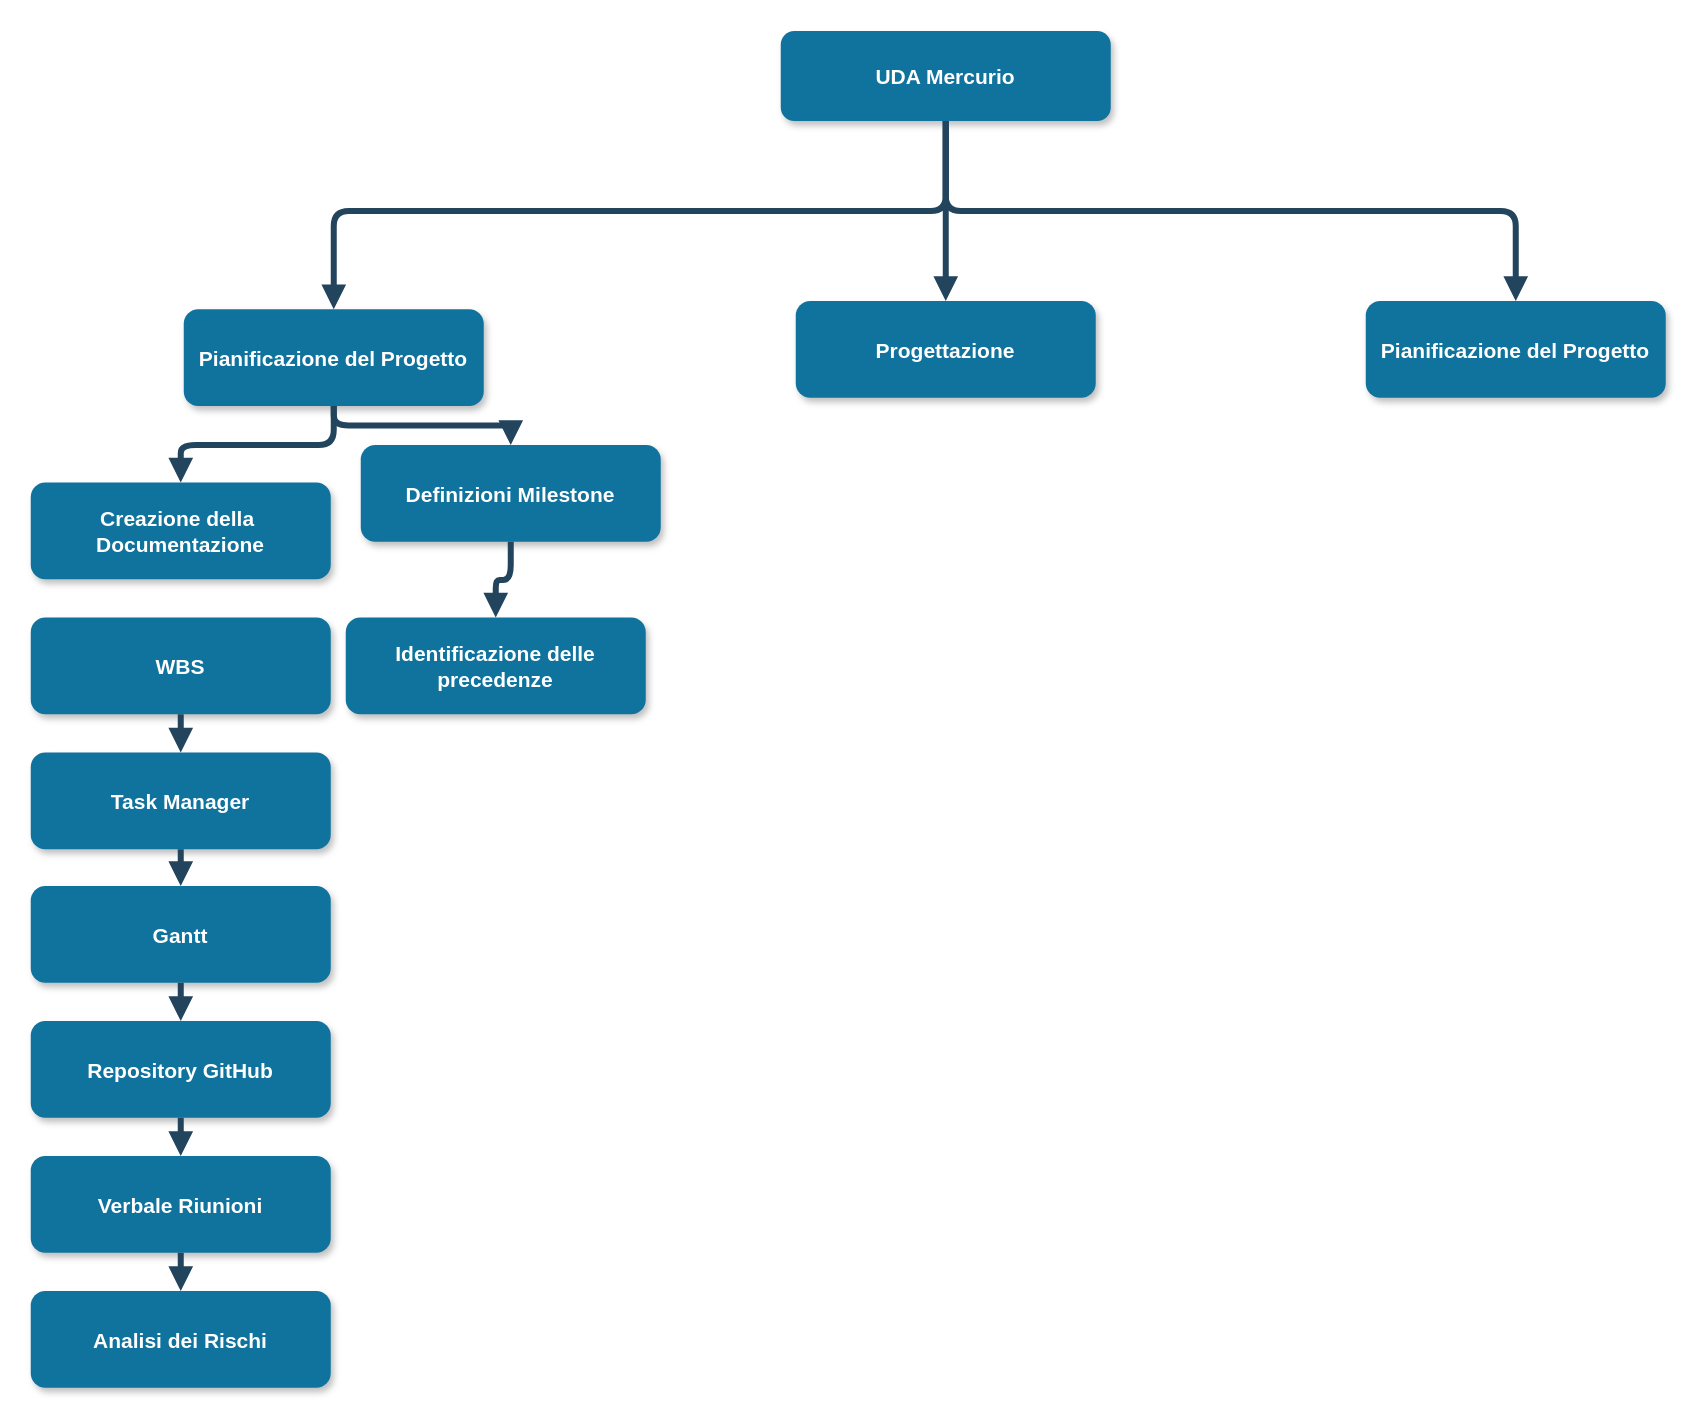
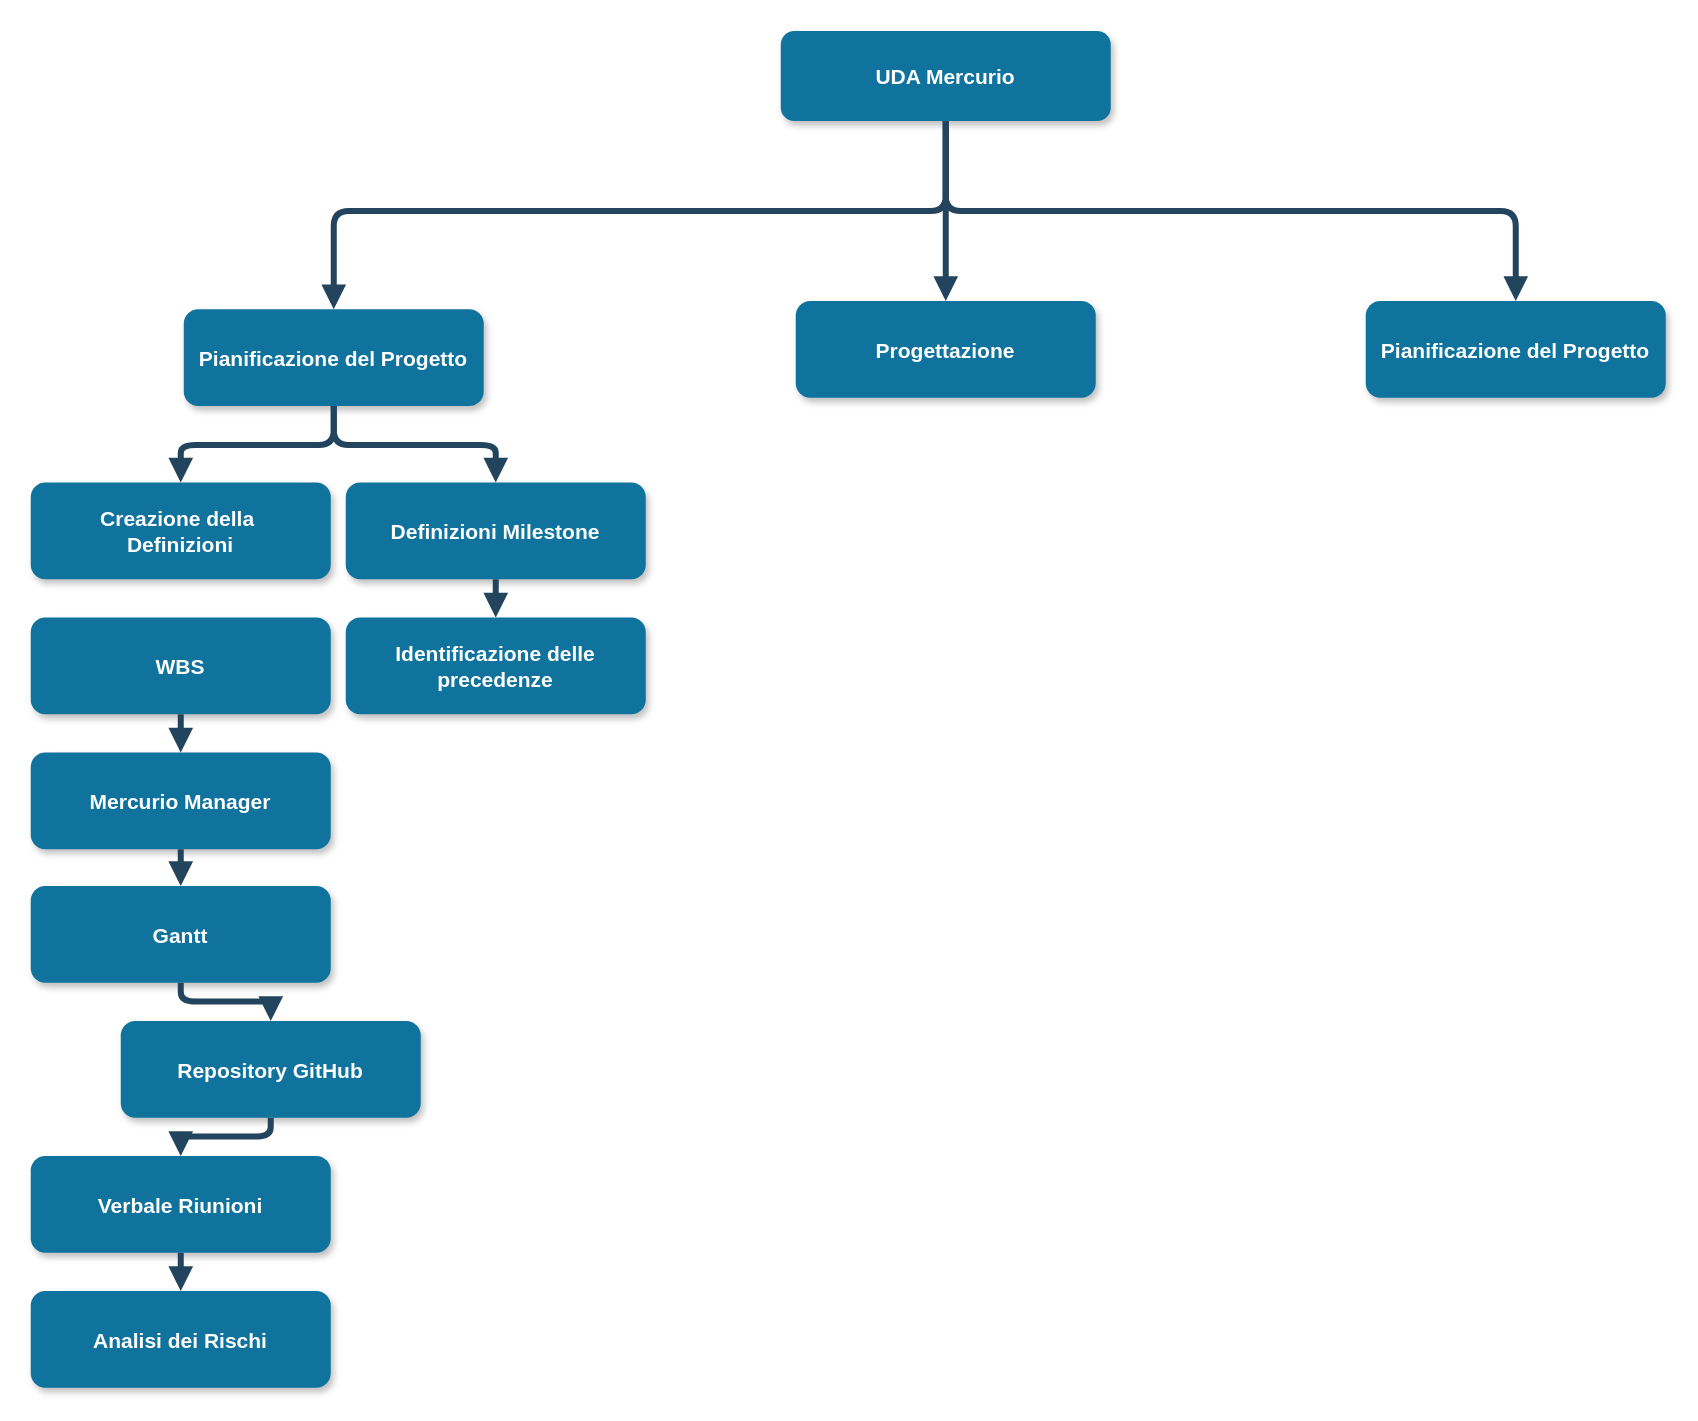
node "Definizioni Milestone": moved (511, 493) -> (496, 531)
node "Creazione della Documentazione": label "Creazione della Documentazione" -> "Creazione della Definizioni"
node "Task Manager": label "Task Manager" -> "Mercurio Manager"
node "Repository GitHub": moved (181, 1069) -> (271, 1069)
